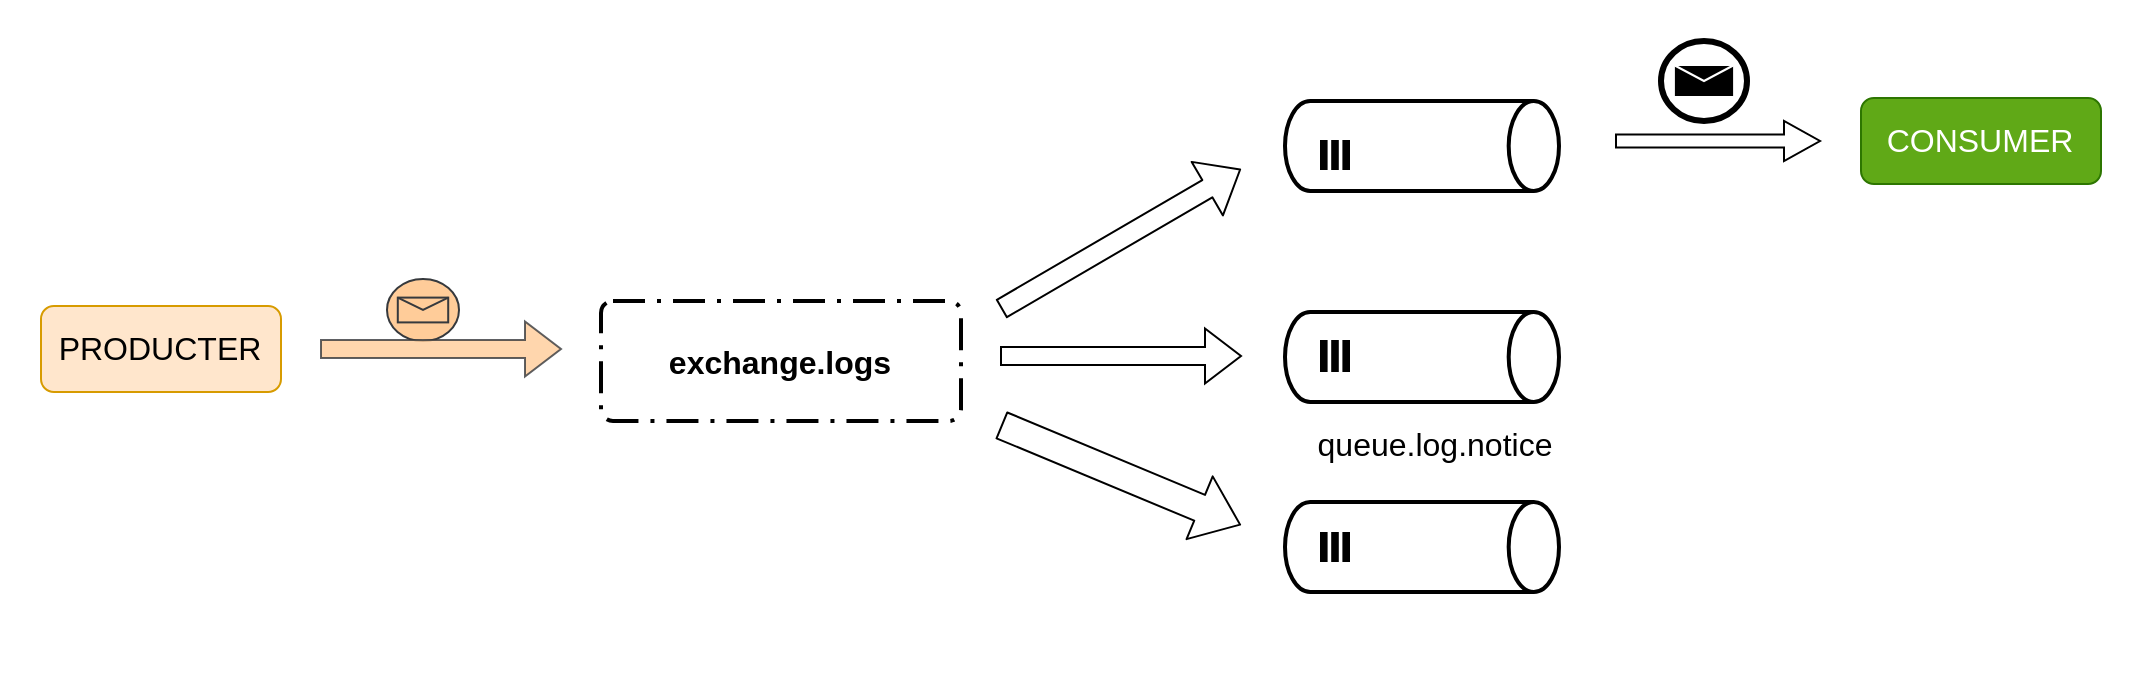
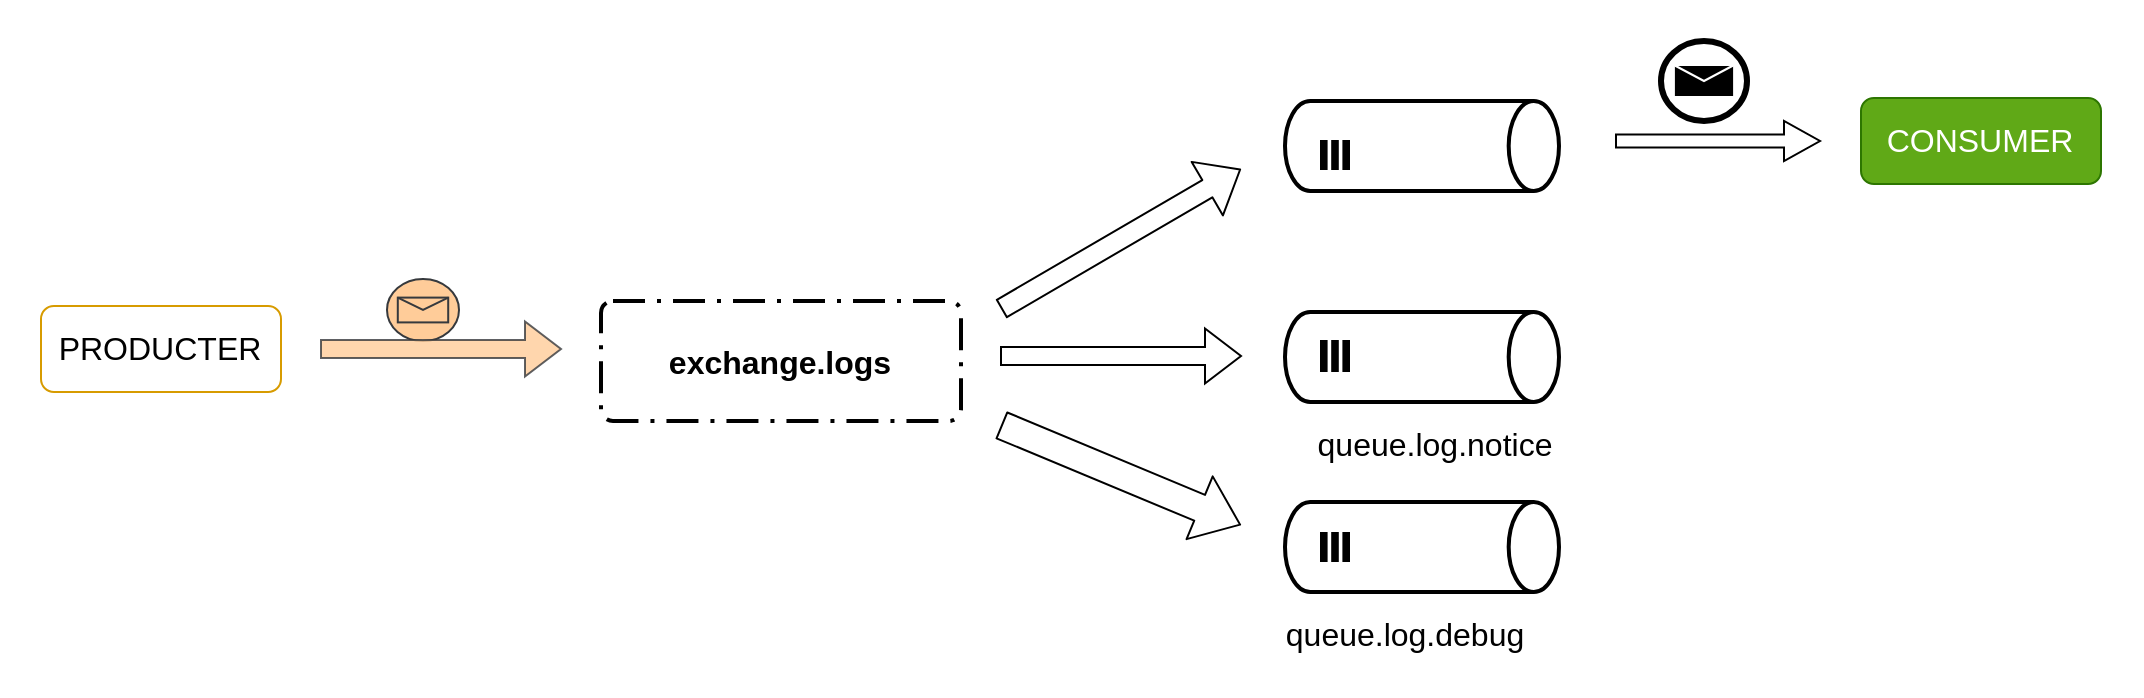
node "PRODUCTER": fillcolor #ffe6cc -> #ffffff
node "queue.log.debug": added
